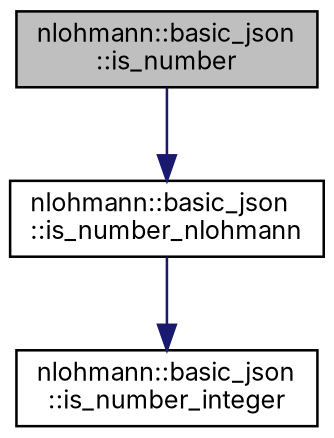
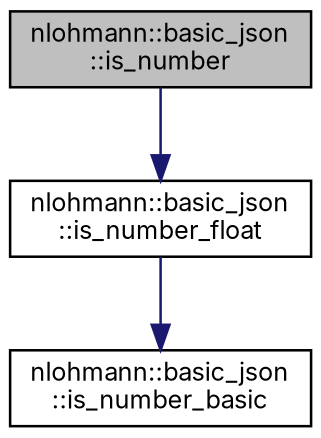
node "nlohmann::basic_json ::is_number_nlohmann": label "nlohmann::basic_json ::is_number_nlohmann" -> "nlohmann::basic_json ::is_number_float"
node "nlohmann::basic_json ::is_number_integer": label "nlohmann::basic_json ::is_number_integer" -> "nlohmann::basic_json ::is_number_basic"
